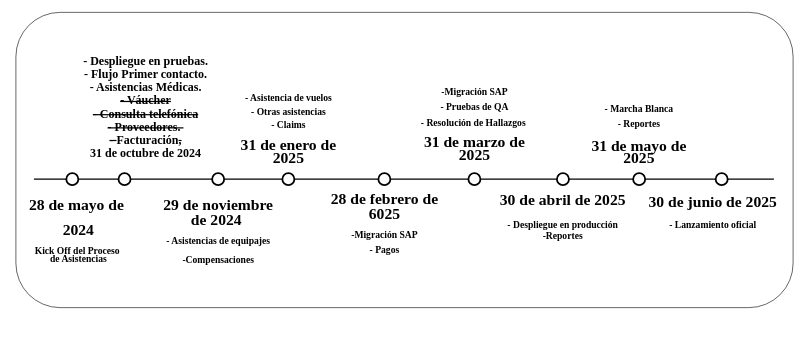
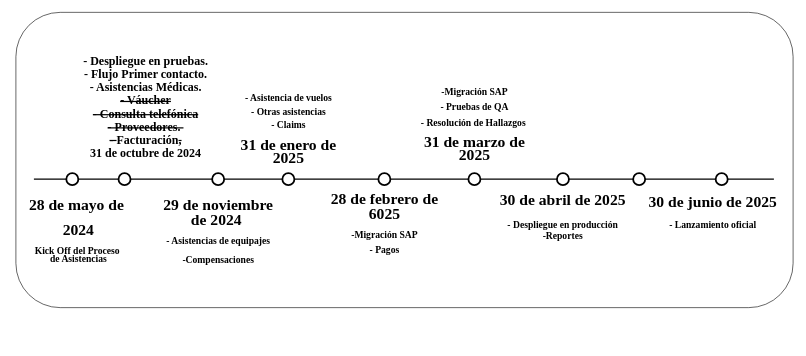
node "- Marcha Blanca - Reportes 31 de mayo de 2025": removed
